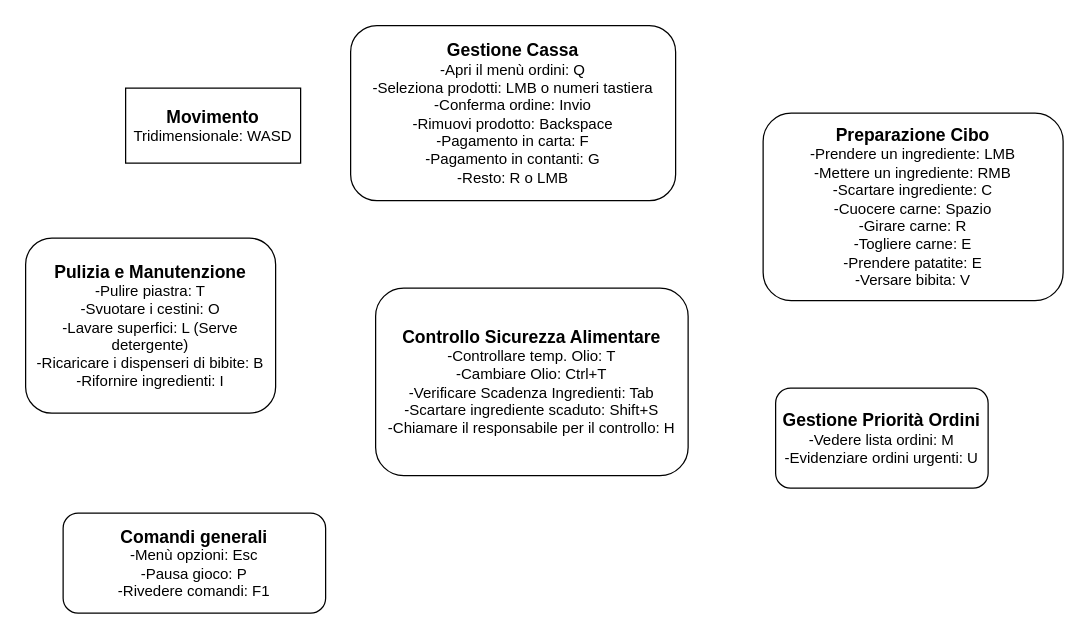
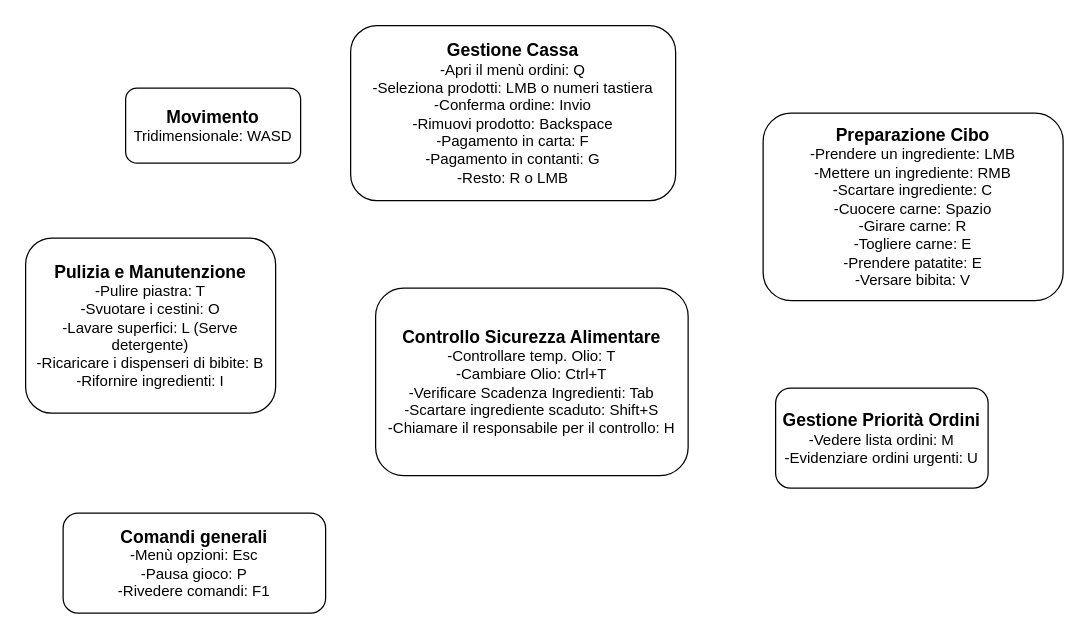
node "Movimento Tridimensionale: WASD": shape rectangle -> rounded rectangle
